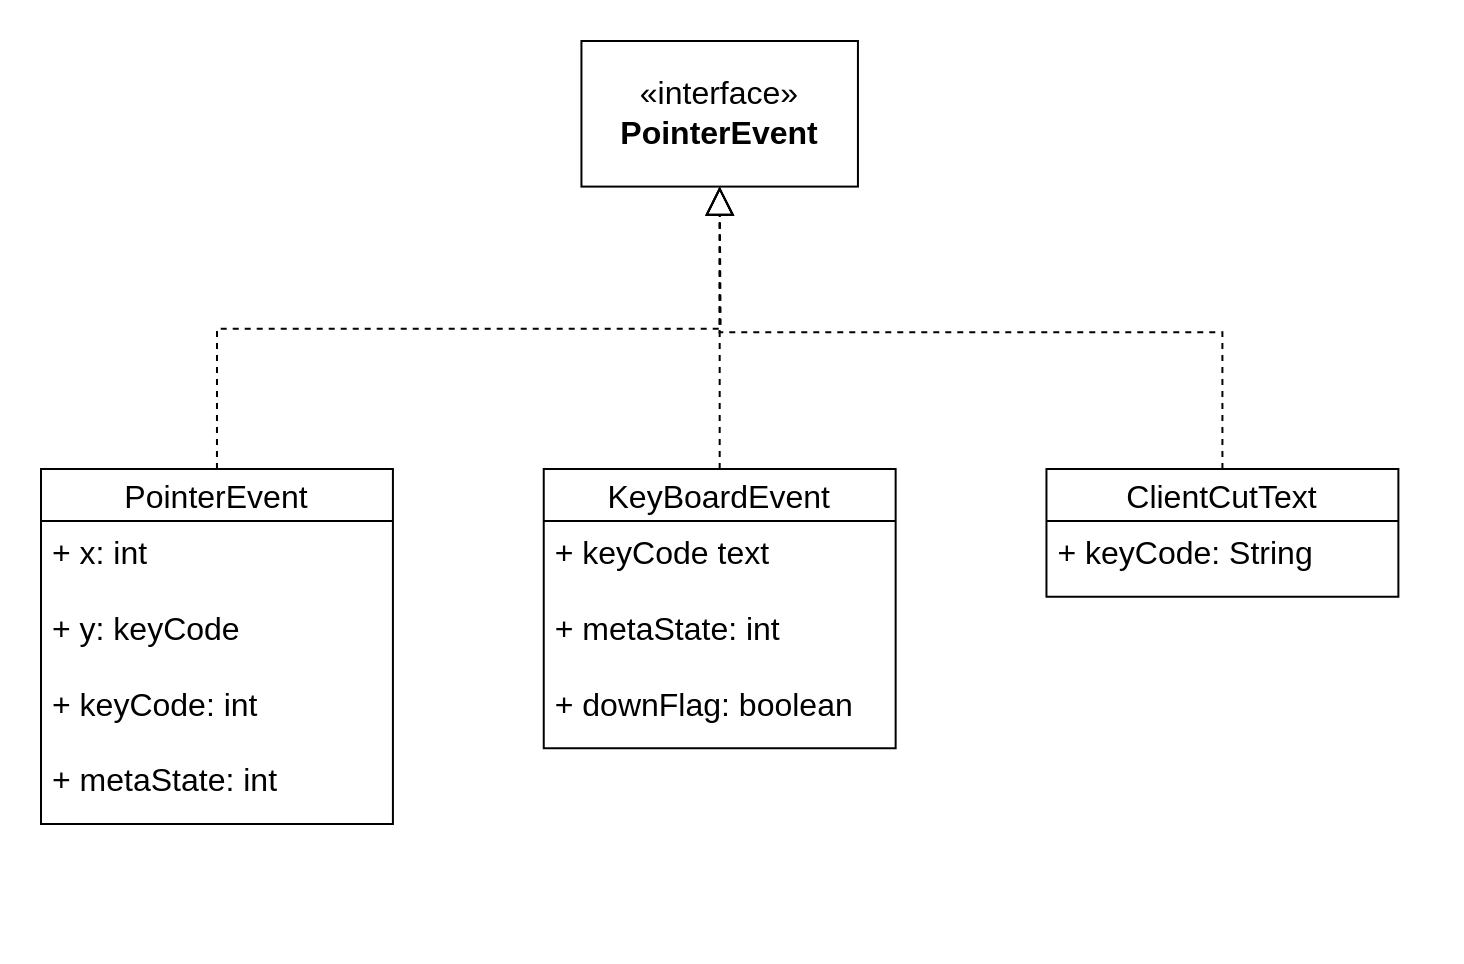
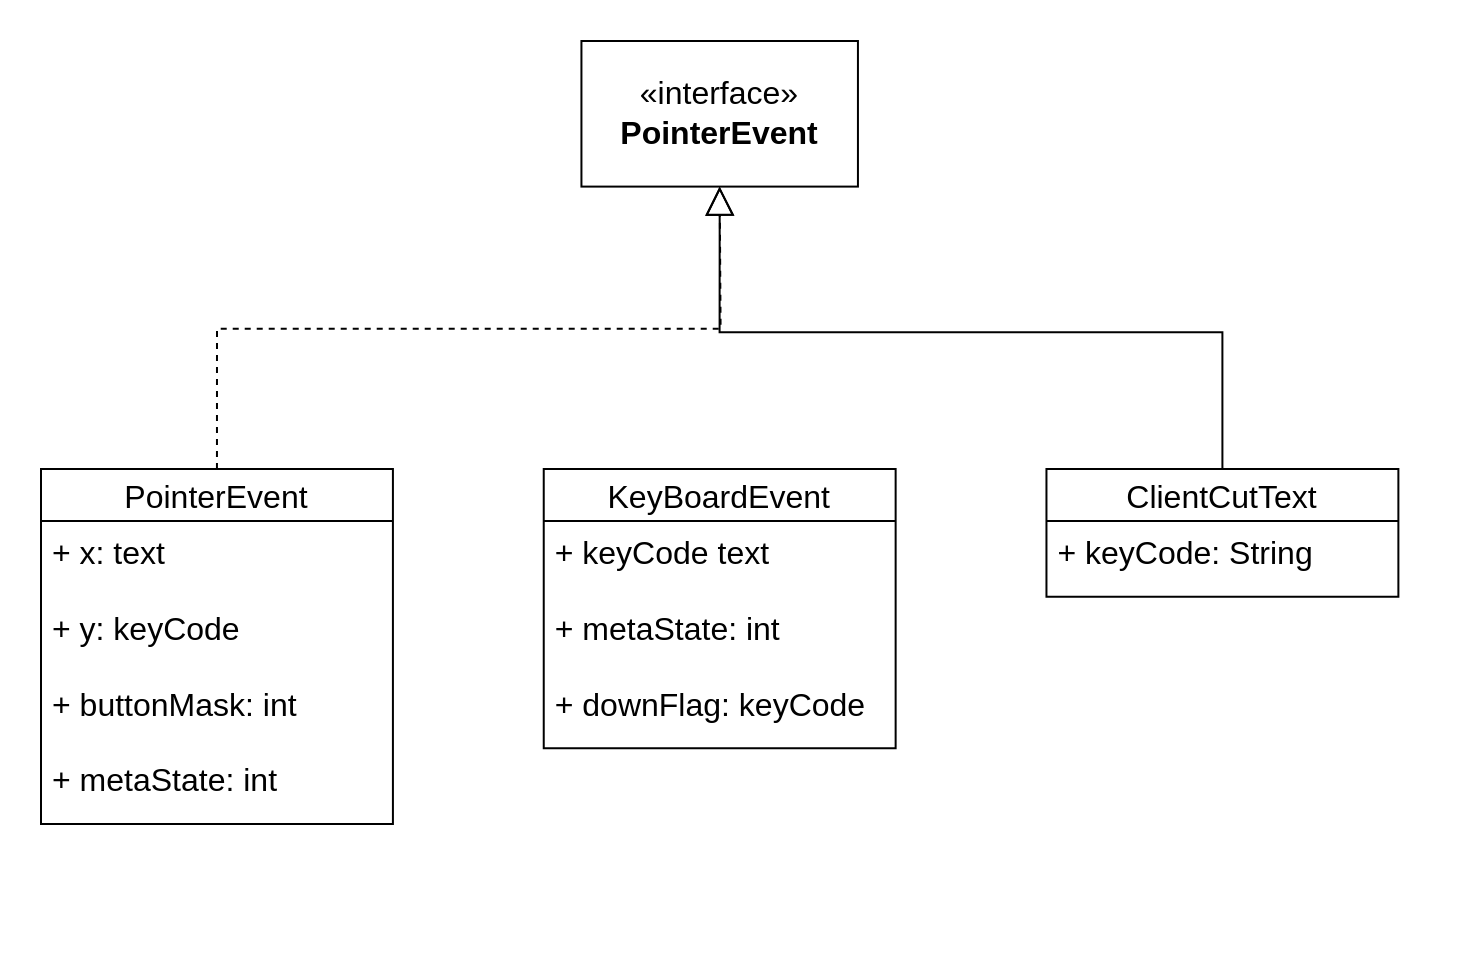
edge "ClientCutText" -> "«interface»PointerEvent": style dashed -> solid
edge "KeyBoardEvent" -> "«interface»PointerEvent": removed
node "+ x: int": label "+ x: int" -> "+ x: text"
node "+ keyCode: int": label "+ keyCode: int" -> "+ buttonMask: int"
node "+ downFlag: boolean": label "+ downFlag: boolean" -> "+ downFlag: keyCode"
